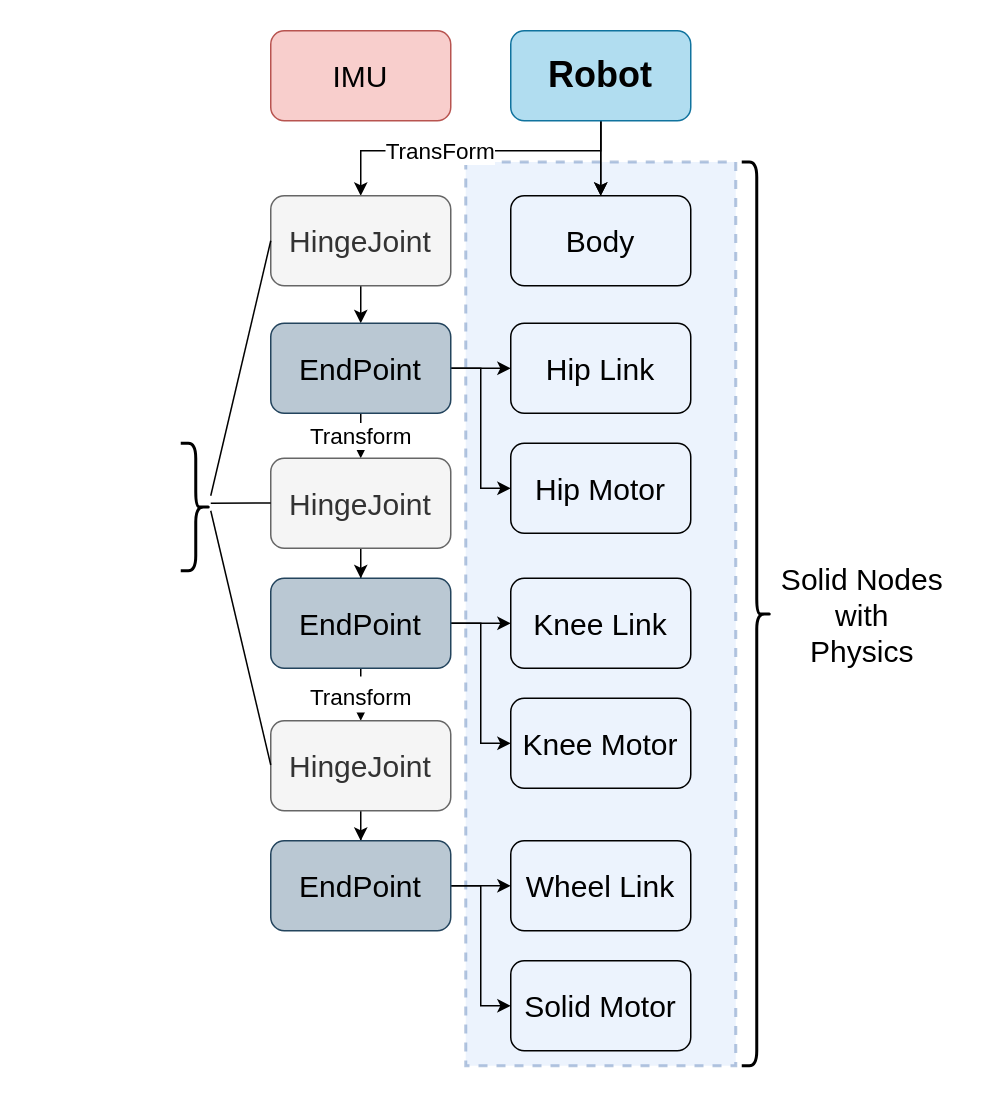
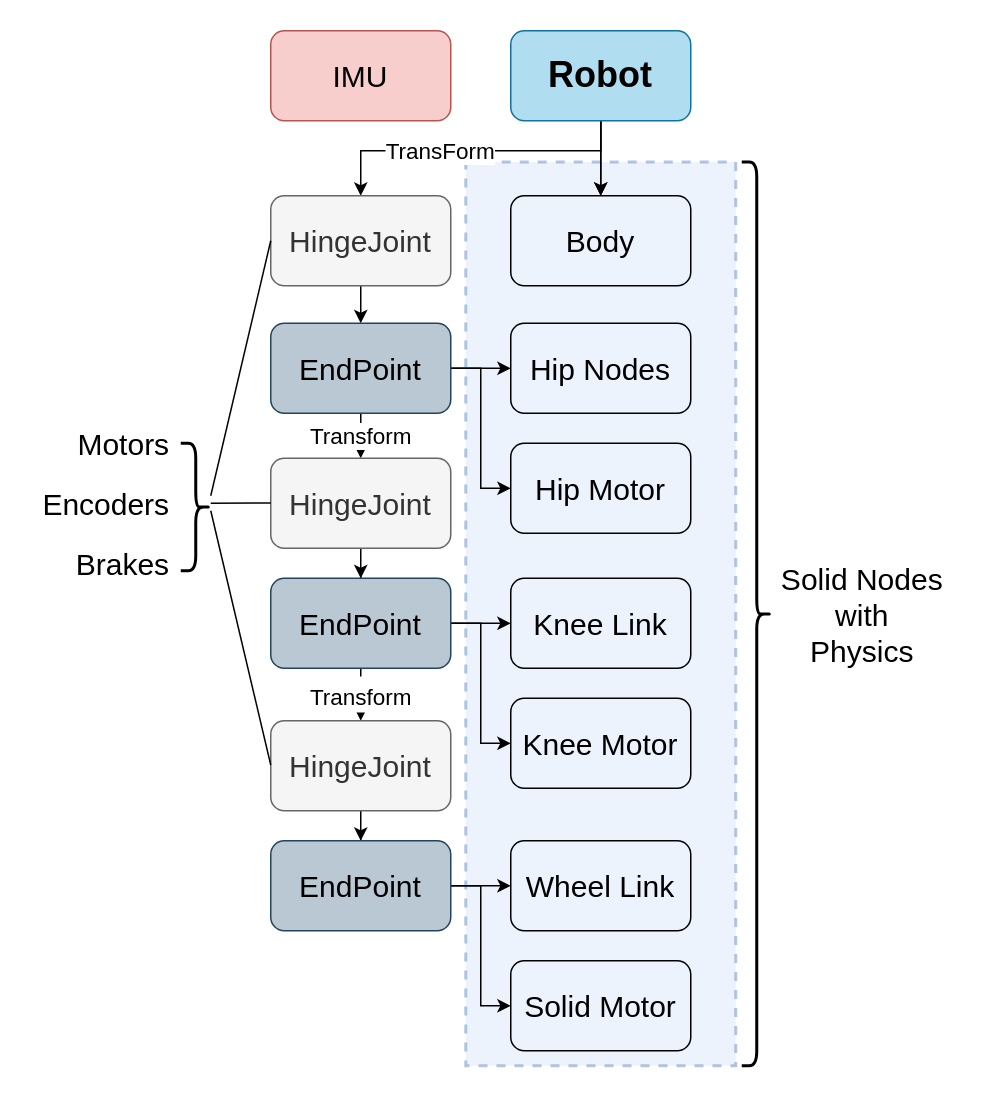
node "Hip Link": label "Hip Link" -> "Hip Nodes"
node "MotorsEncodersBrakes": added
